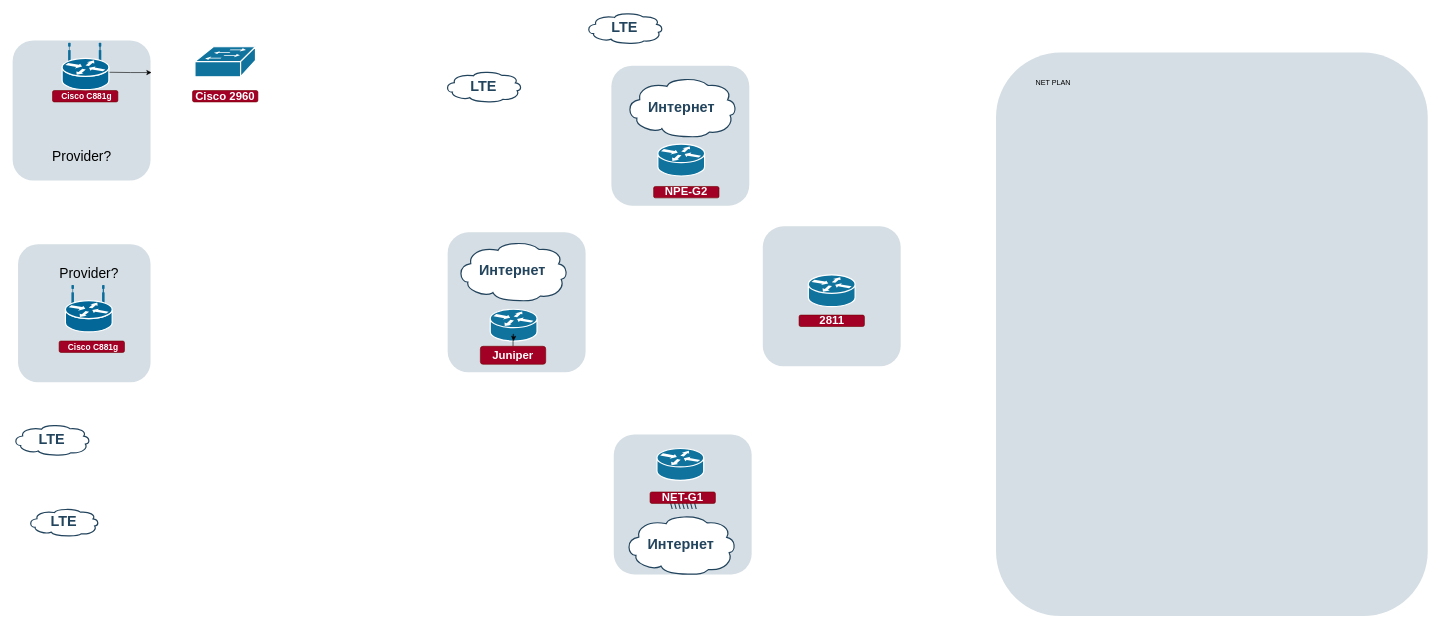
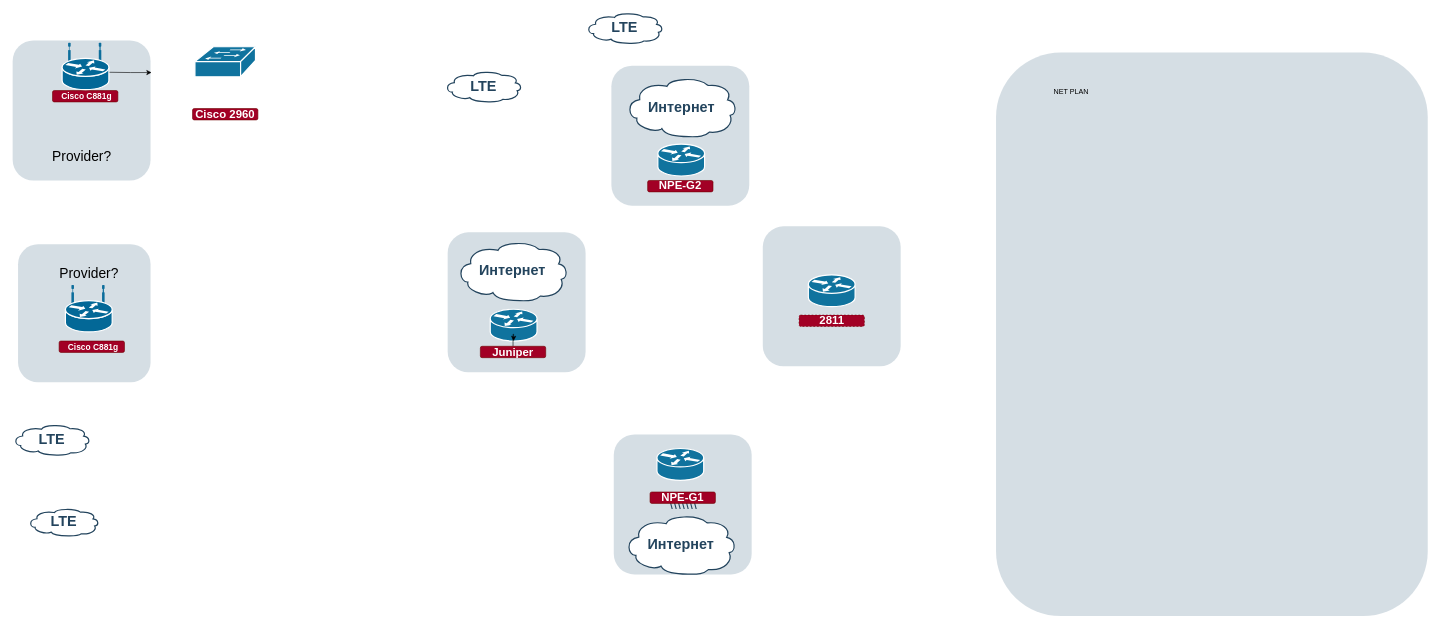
node "NET PLAN": moved (1053, 83) -> (1071, 92)
node "Cisco 2960": moved (225, 96) -> (225, 114)
node "NPE-G2": moved (686, 192) -> (680, 186)
node "2811": style solid -> dashed
node "Juniper": size 65x18 -> 65x11
node "NET-G1": label "NET-G1" -> "NPE-G1"
